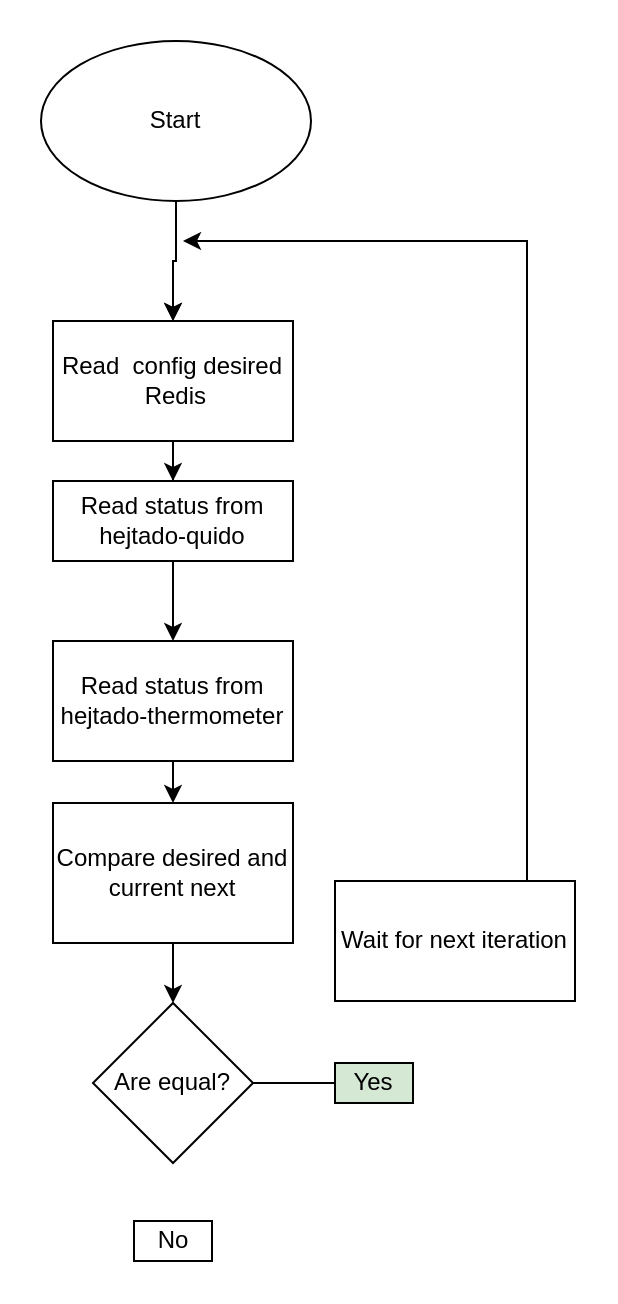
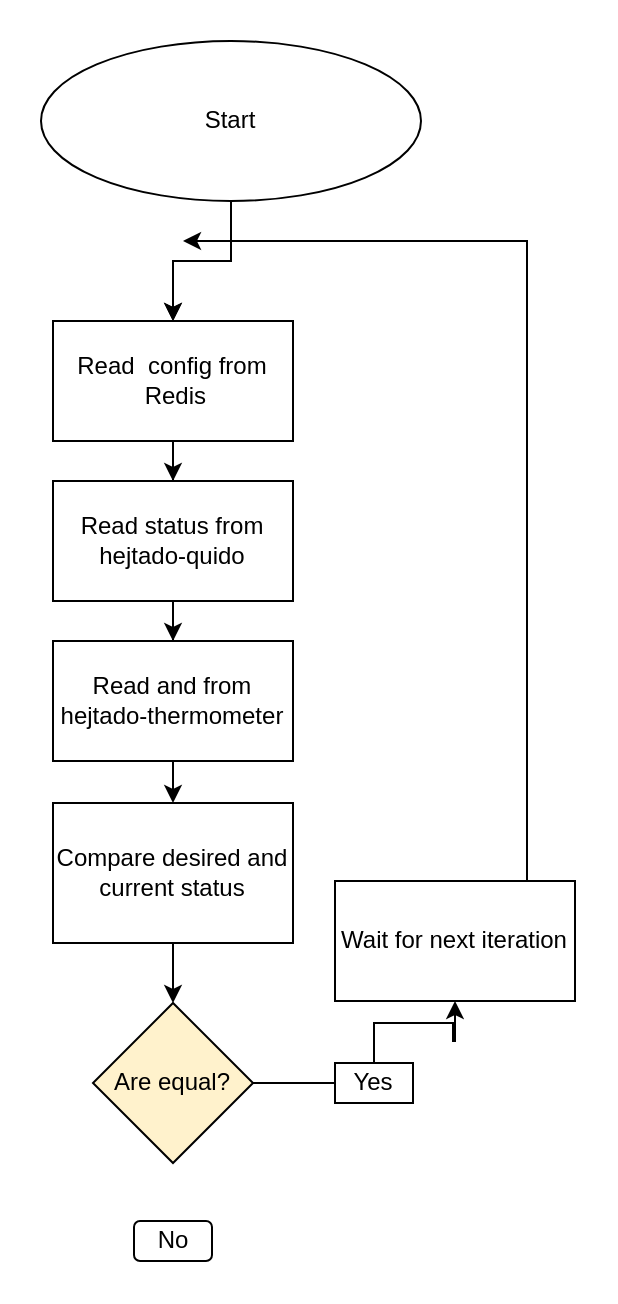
node "Start": size 270x160 -> 380x160
node "Read config desired Redis": label "Read config desired Redis" -> "Read config from Redis"
node "Read status from hejtado-quido": size 240x80 -> 240x120
node "Read status from hejtado-thermometer": label "Read status from hejtado-thermometer" -> "Read and from hejtado-thermometer"
node "Compare desired and current next": label "Compare desired and current next" -> "Compare desired and current status"
edge "Yes" -> "Wait for next iteration": added
node "Are equal?": fillcolor #ffffff -> #fff2cc
node "Yes": fillcolor #d5e8d4 -> #ffffff
node "No": shape rectangle -> rounded rectangle
